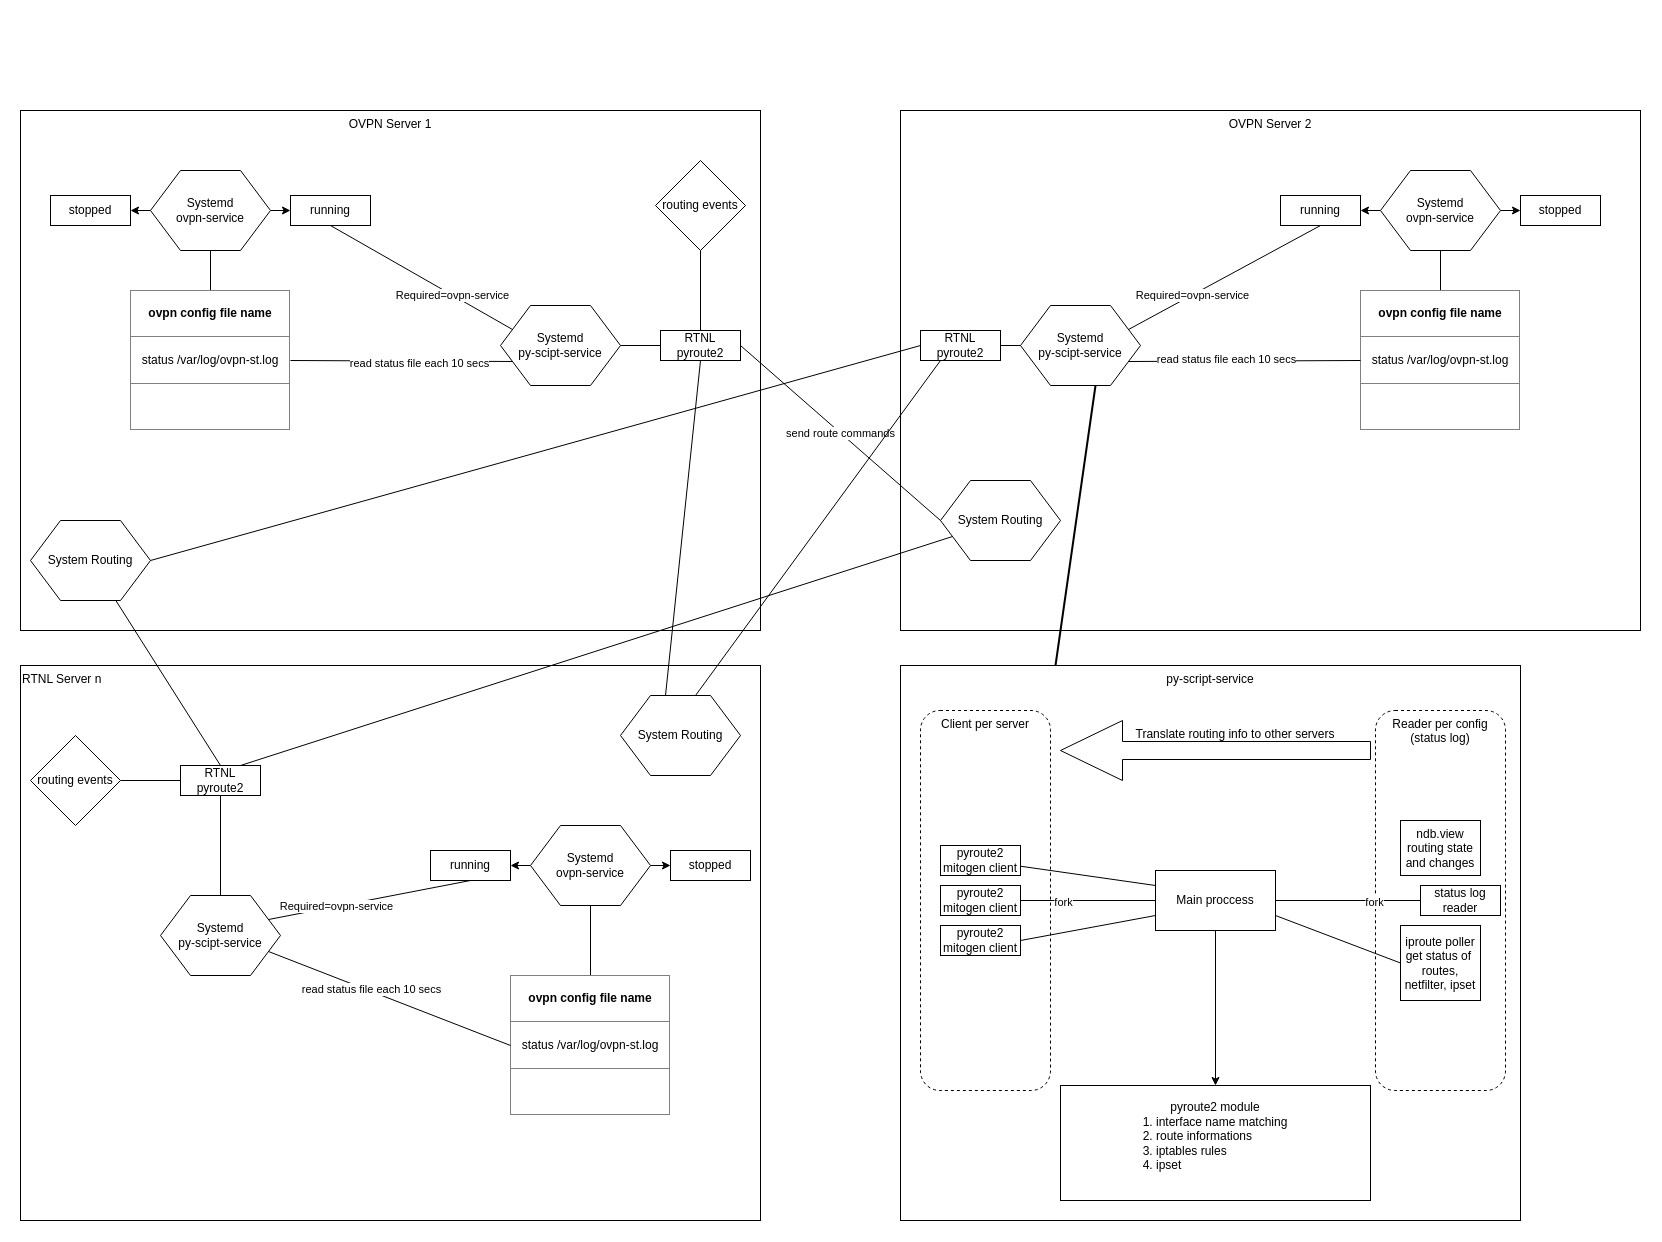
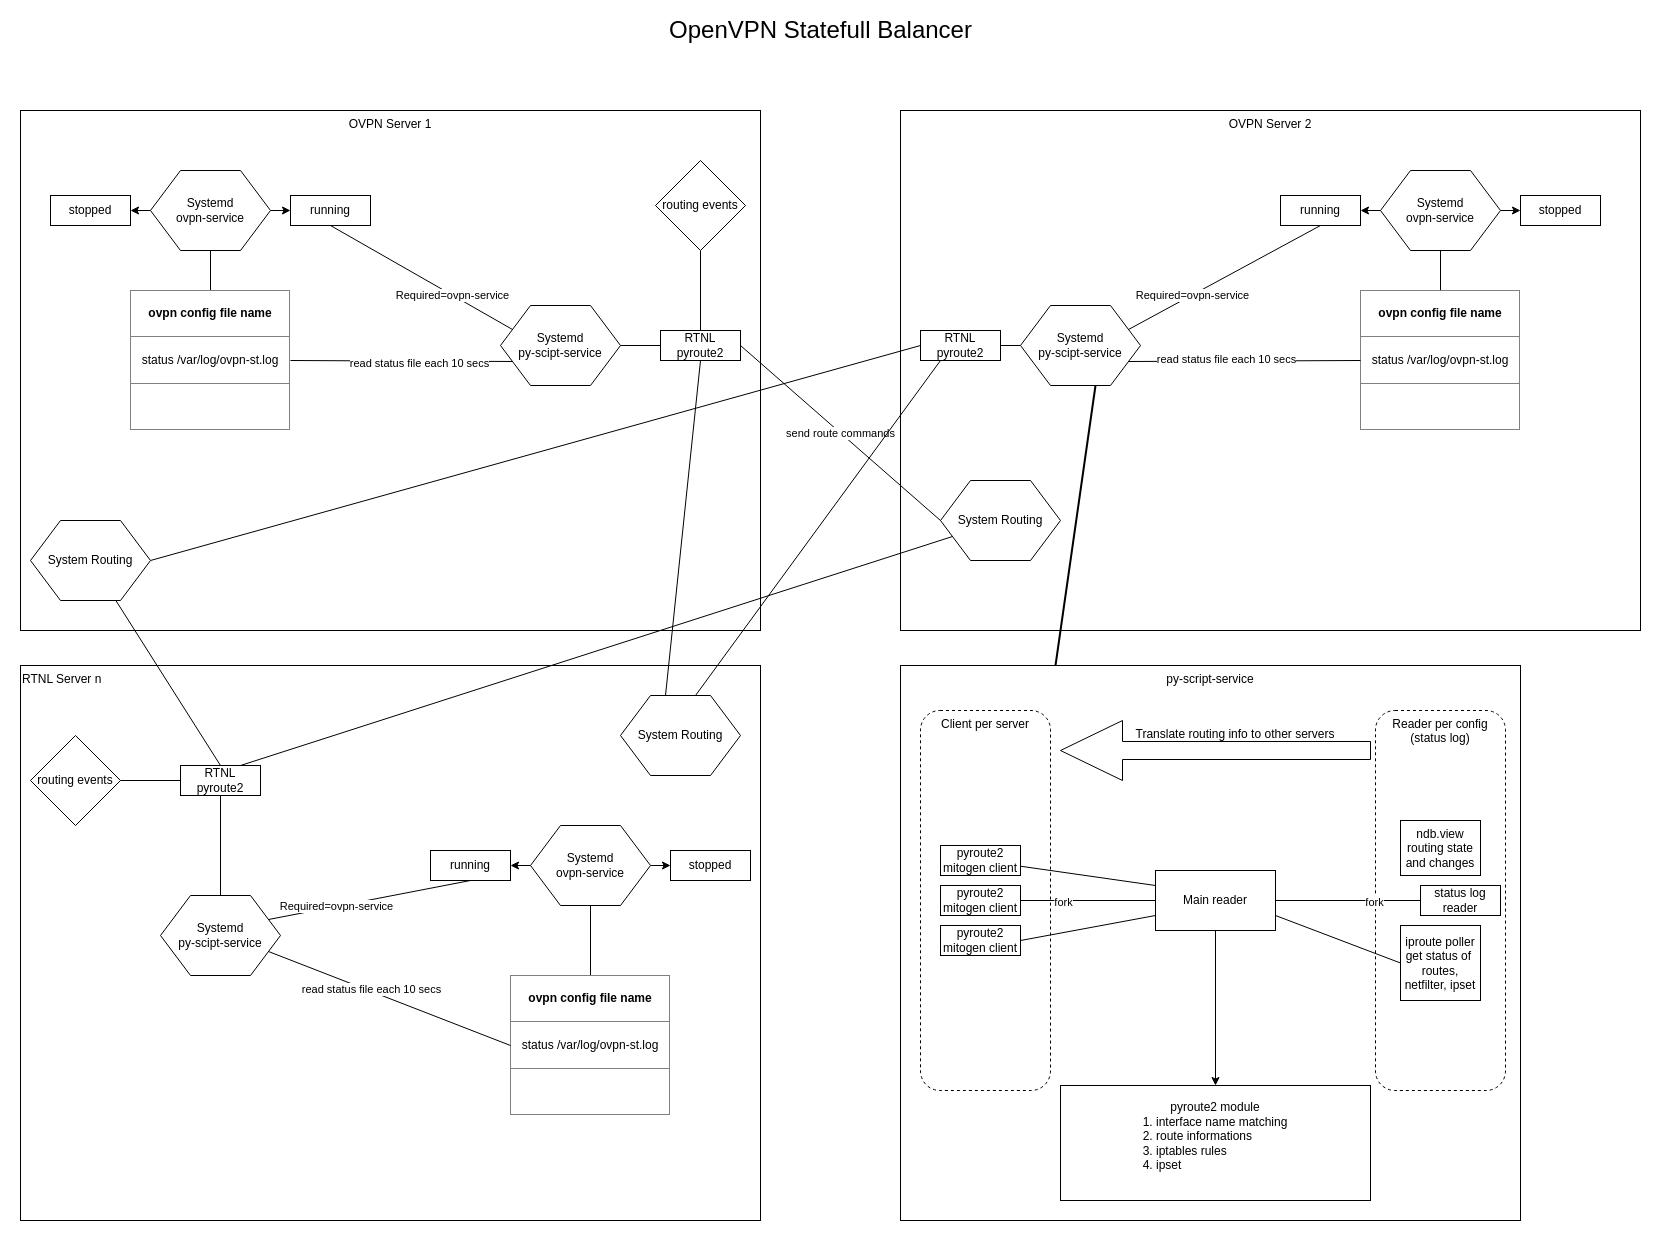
node "OpenVPN Statefull Balancer": added
node "Main proccess": label "Main proccess" -> "Main reader"
